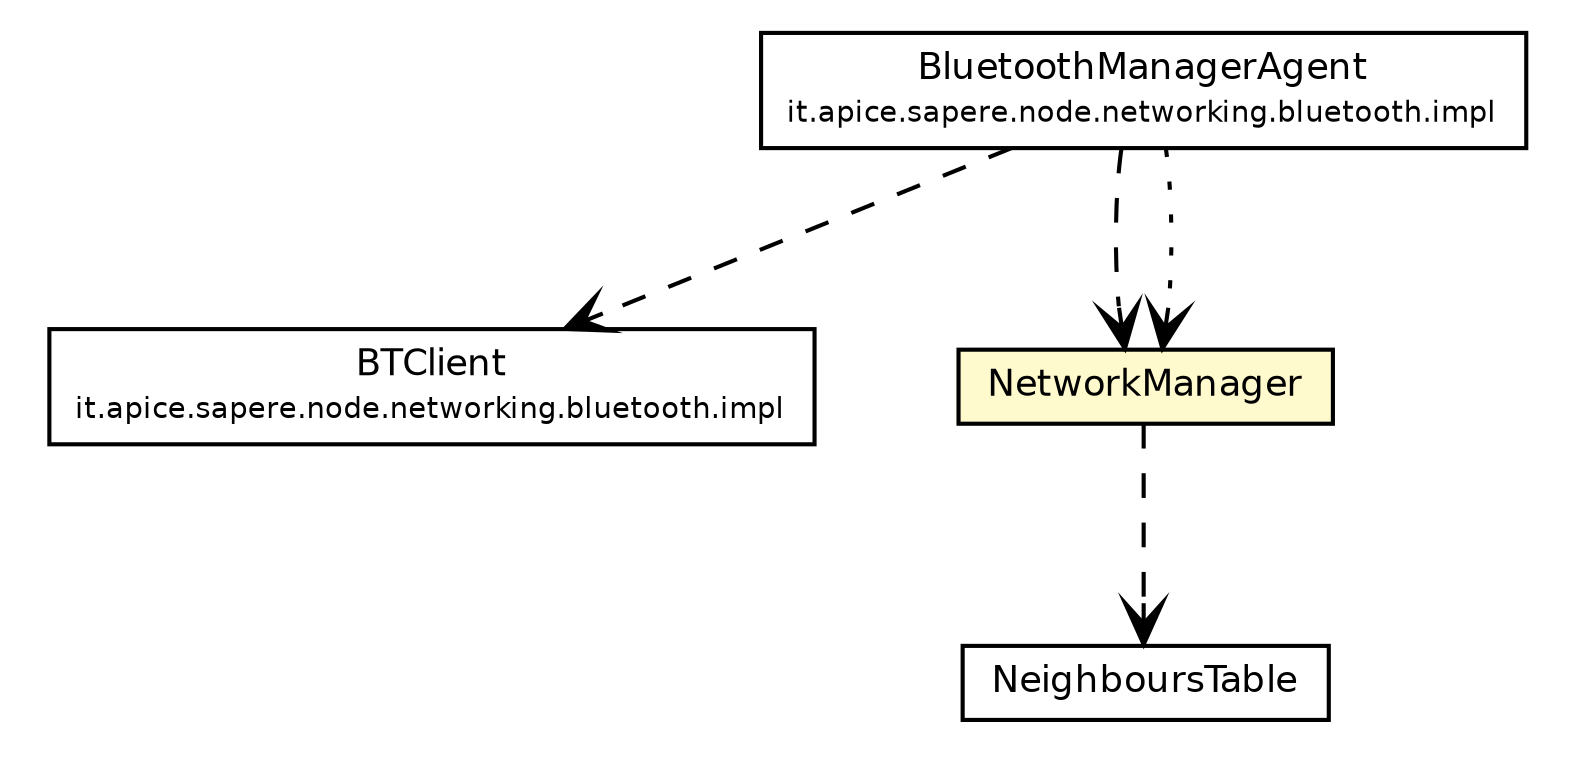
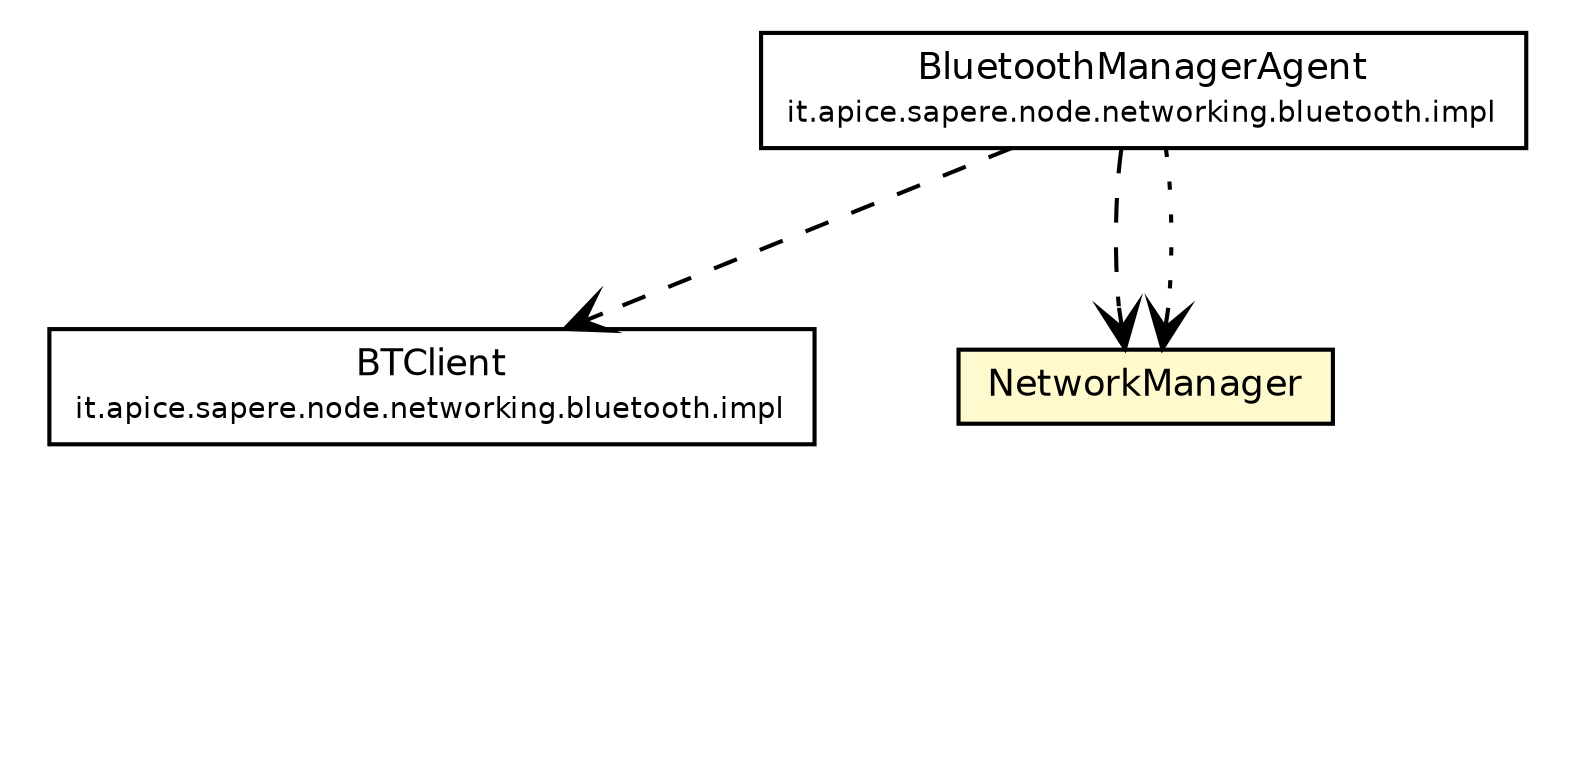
node "NeighboursTable": removed
